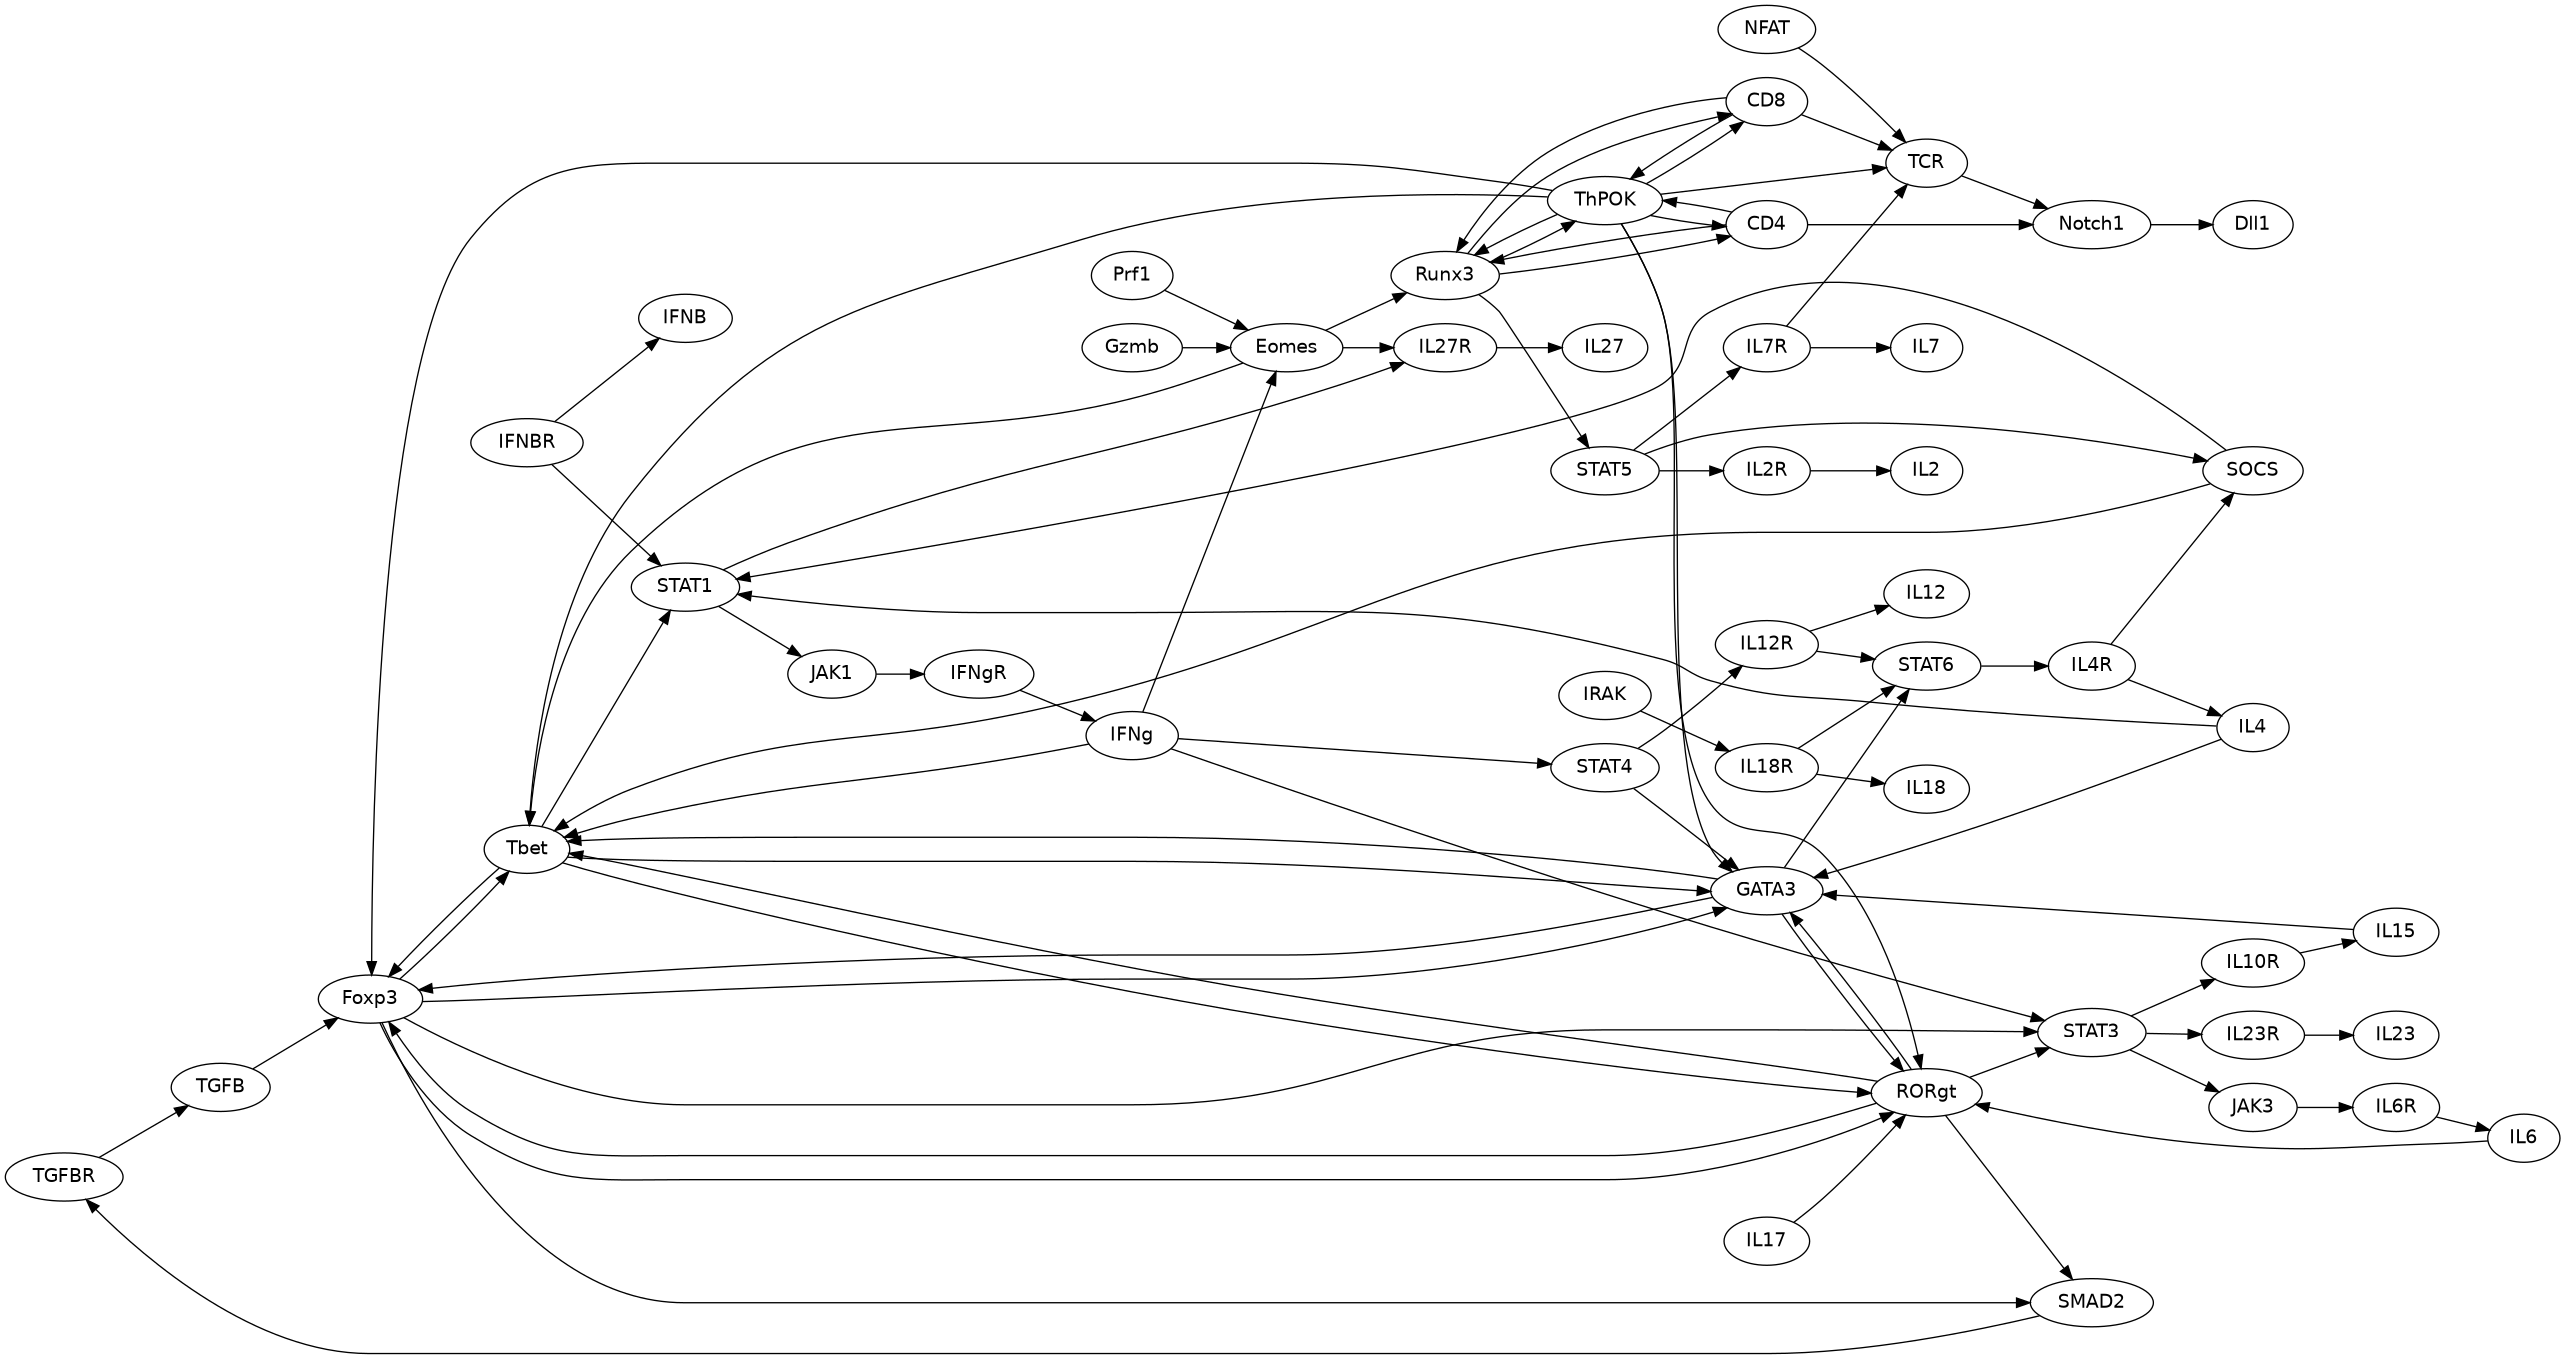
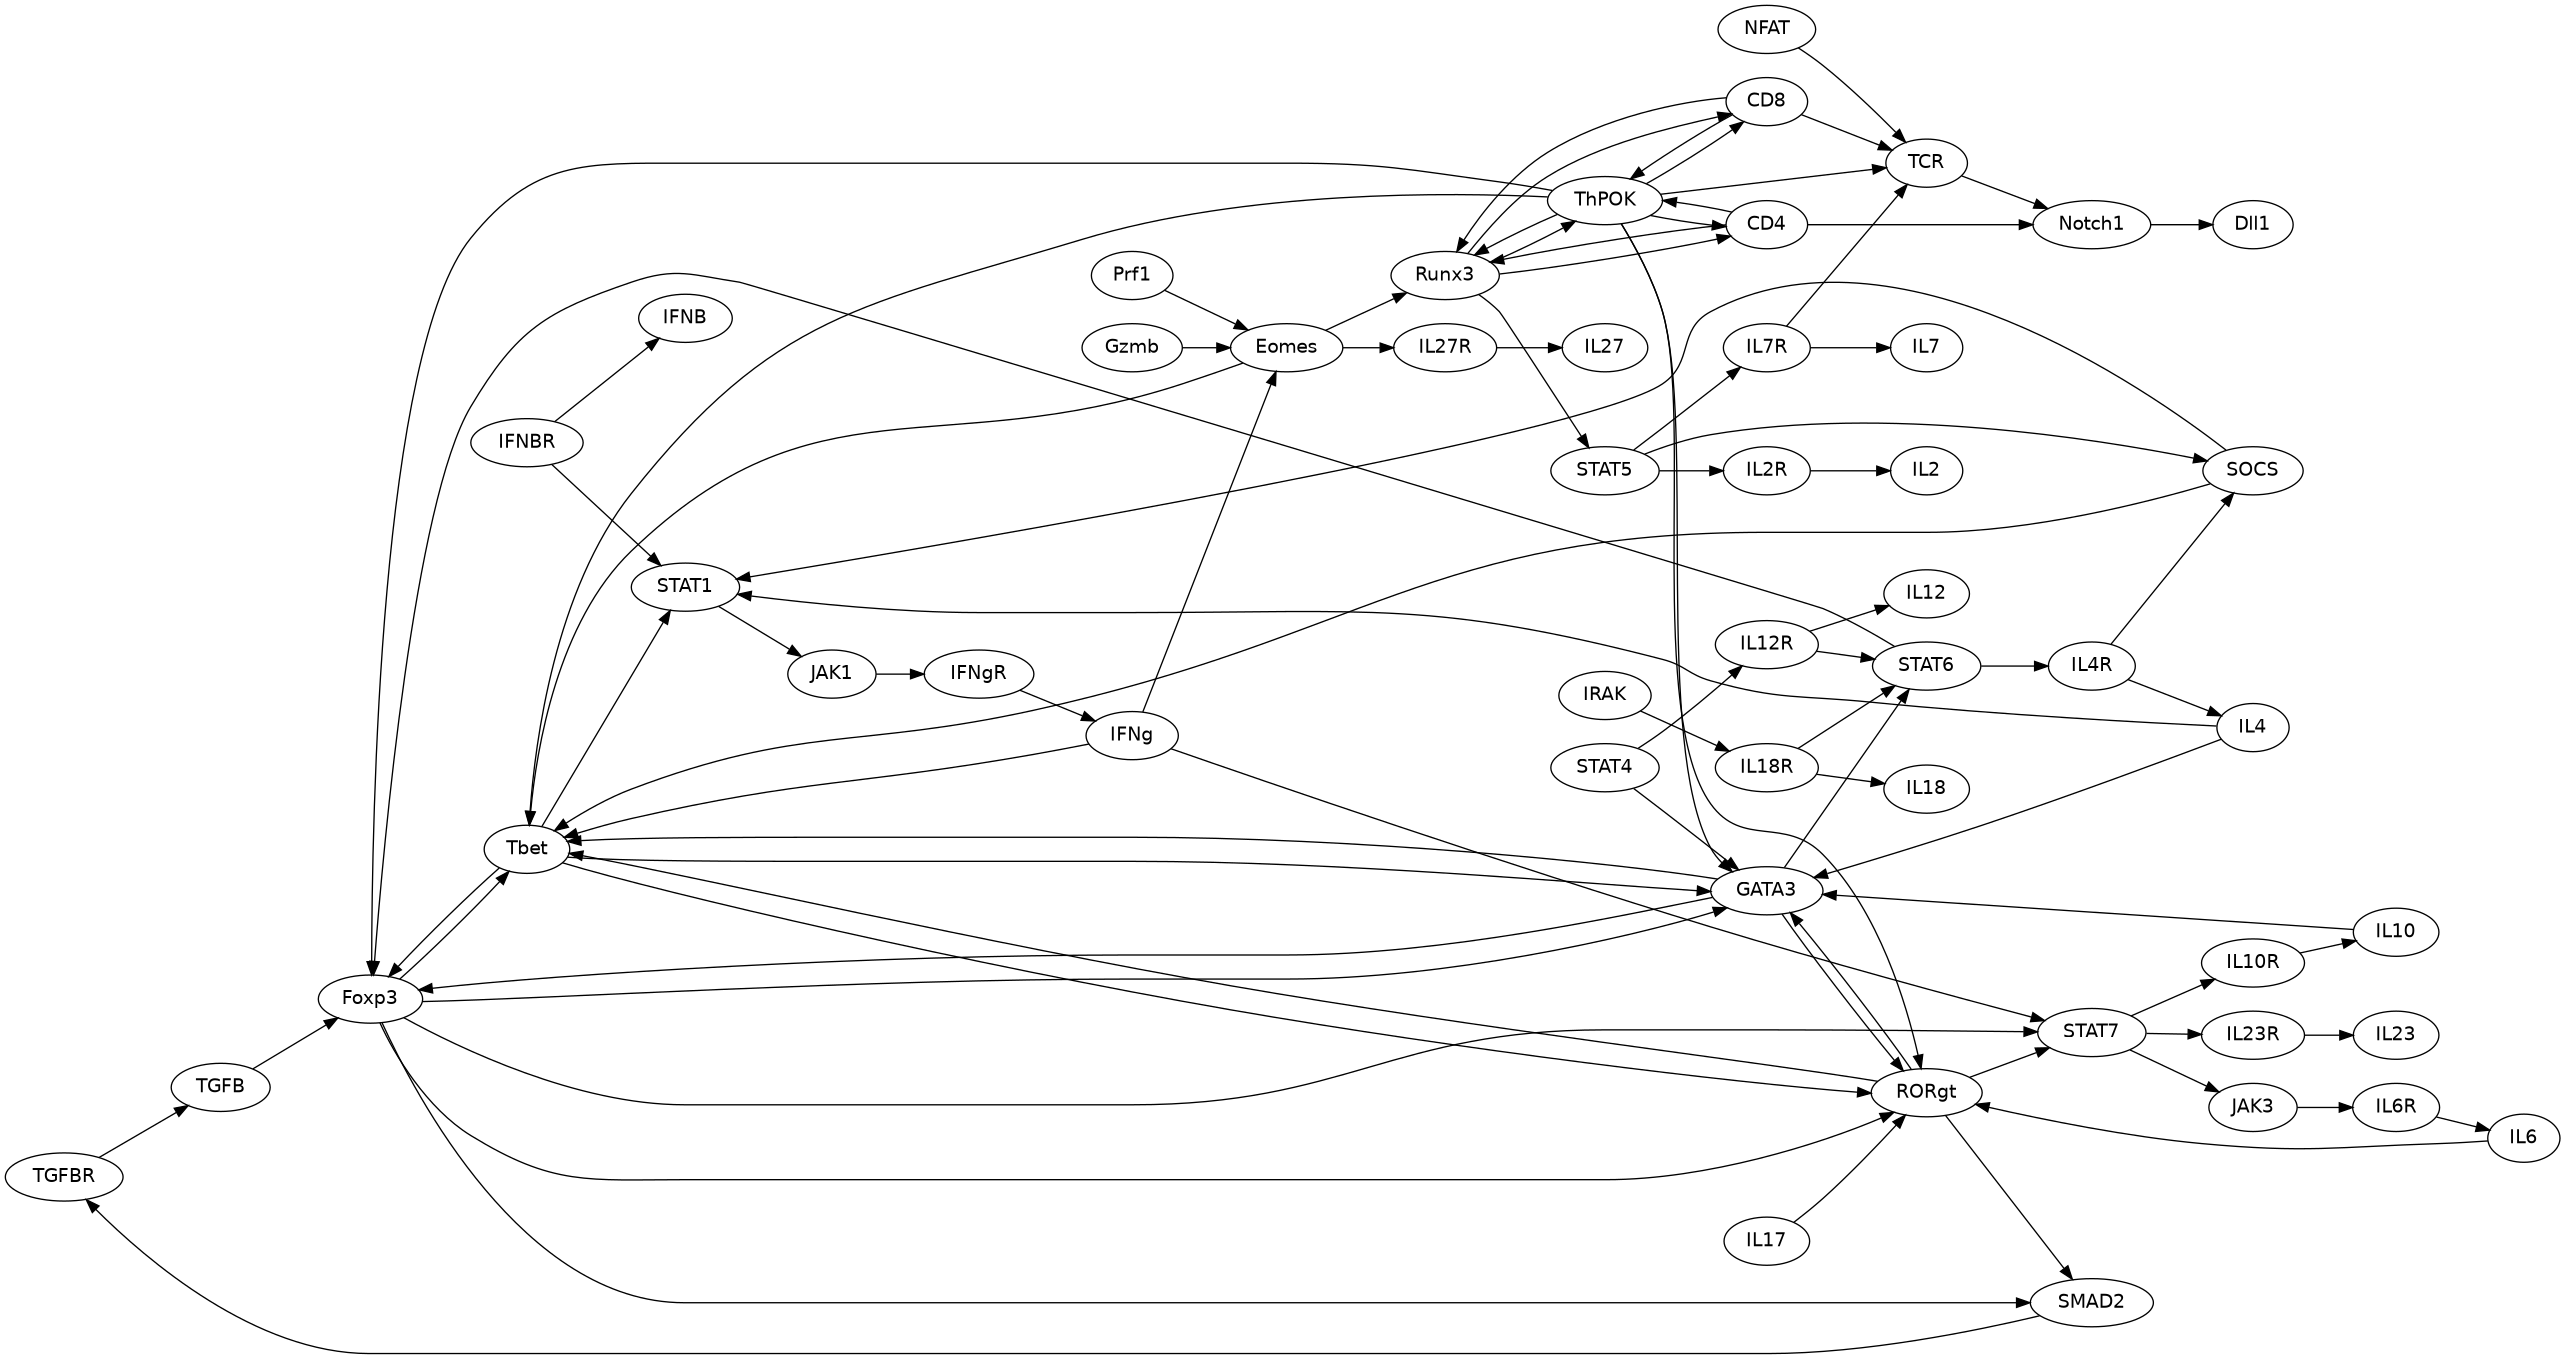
edge "STAT1" -> "IL27R": removed
edge "IFNg" -> "STAT4": removed
node "IL15": label "IL15" -> "IL10"
node "STAT3": label "STAT3" -> "STAT7"
edge "RORgt" -> "Foxp3": now "STAT6" -> "Foxp3"
